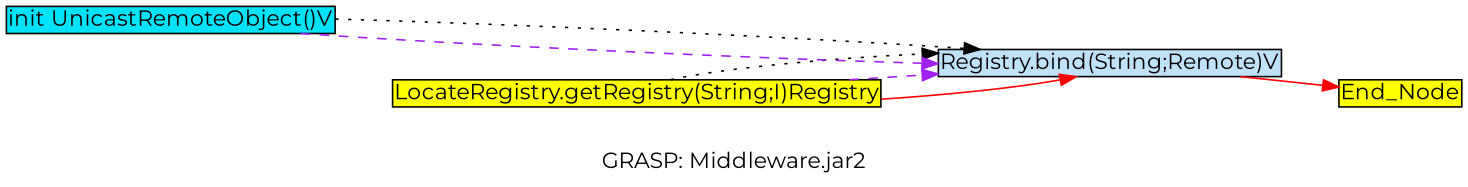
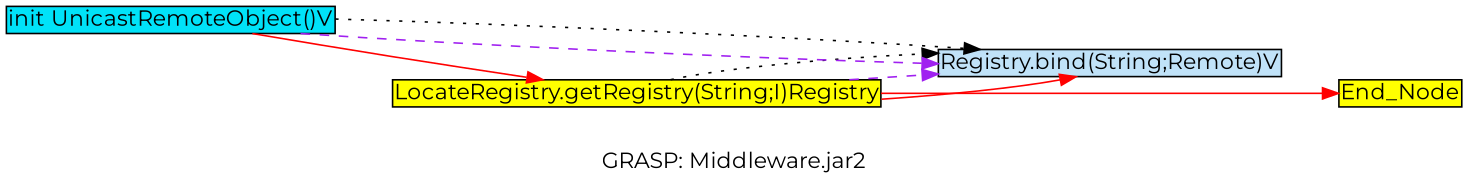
edge "init UnicastRemoteObject()V" -> "LocateRegistry.getRegistry(String;I)Registry": added
edge "Registry.bind(String;Remote)V" -> "End_Node": now "LocateRegistry.getRegistry(String;I)Registry" -> "End_Node"
